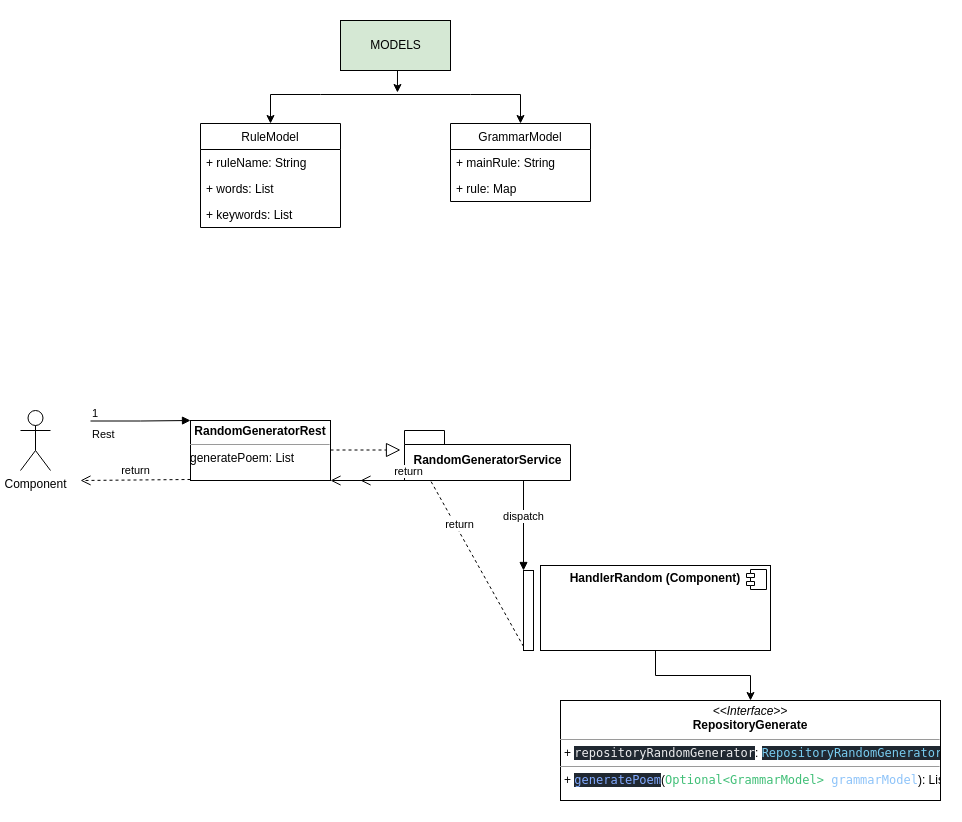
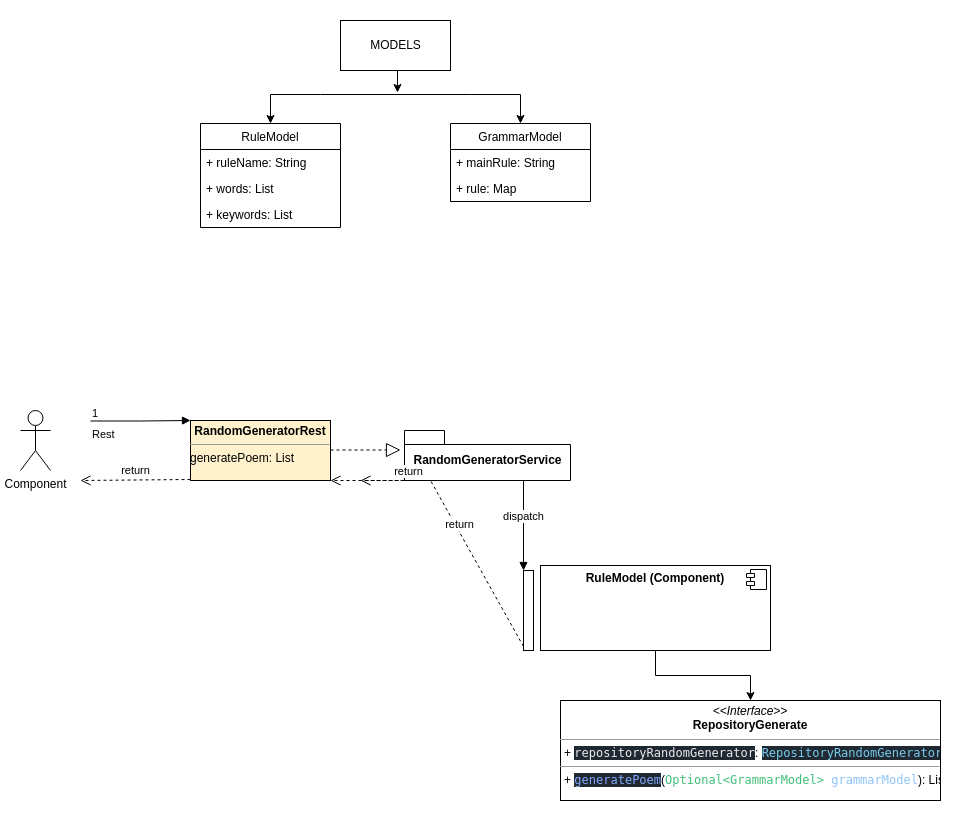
node "MODELS": fillcolor #d5e8d4 -> #ffffff
node "RandomGeneratorRest generatePoem: List": fillcolor #ffffff -> #fff2cc
edge "RandomGeneratorService" -> "RandomGeneratorRest generatePoem: List": style solid -> dashed
node "HandlerRandom (Component)": label "HandlerRandom (Component)" -> "RuleModel (Component)"
